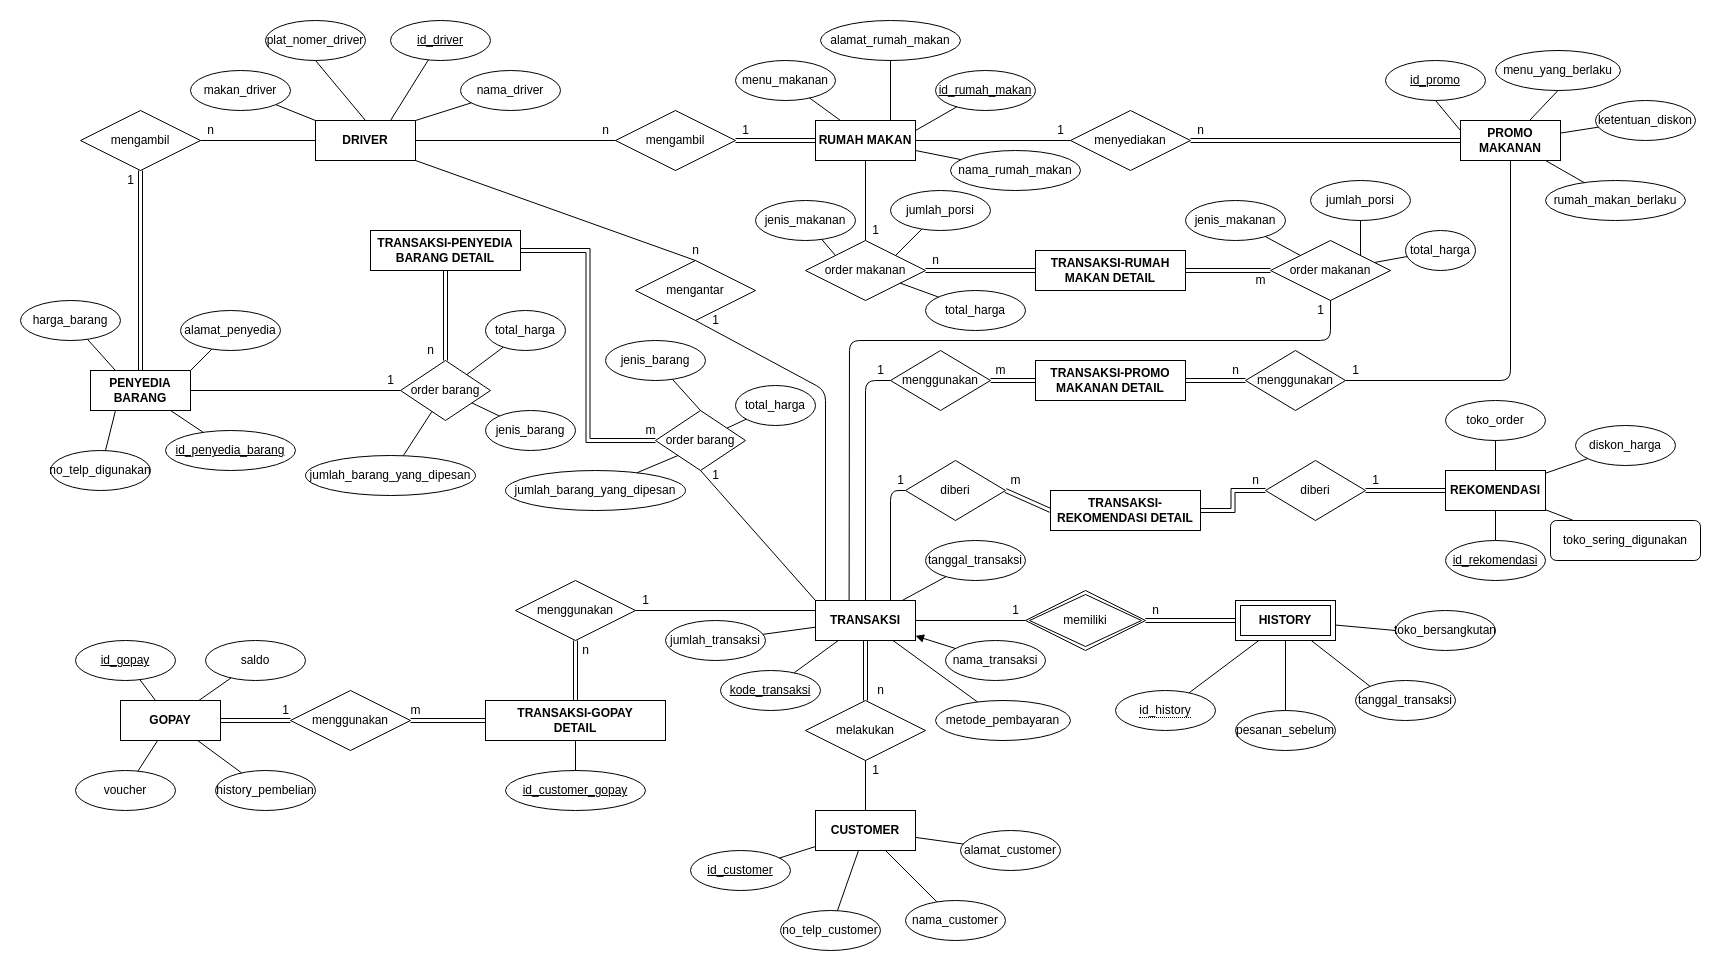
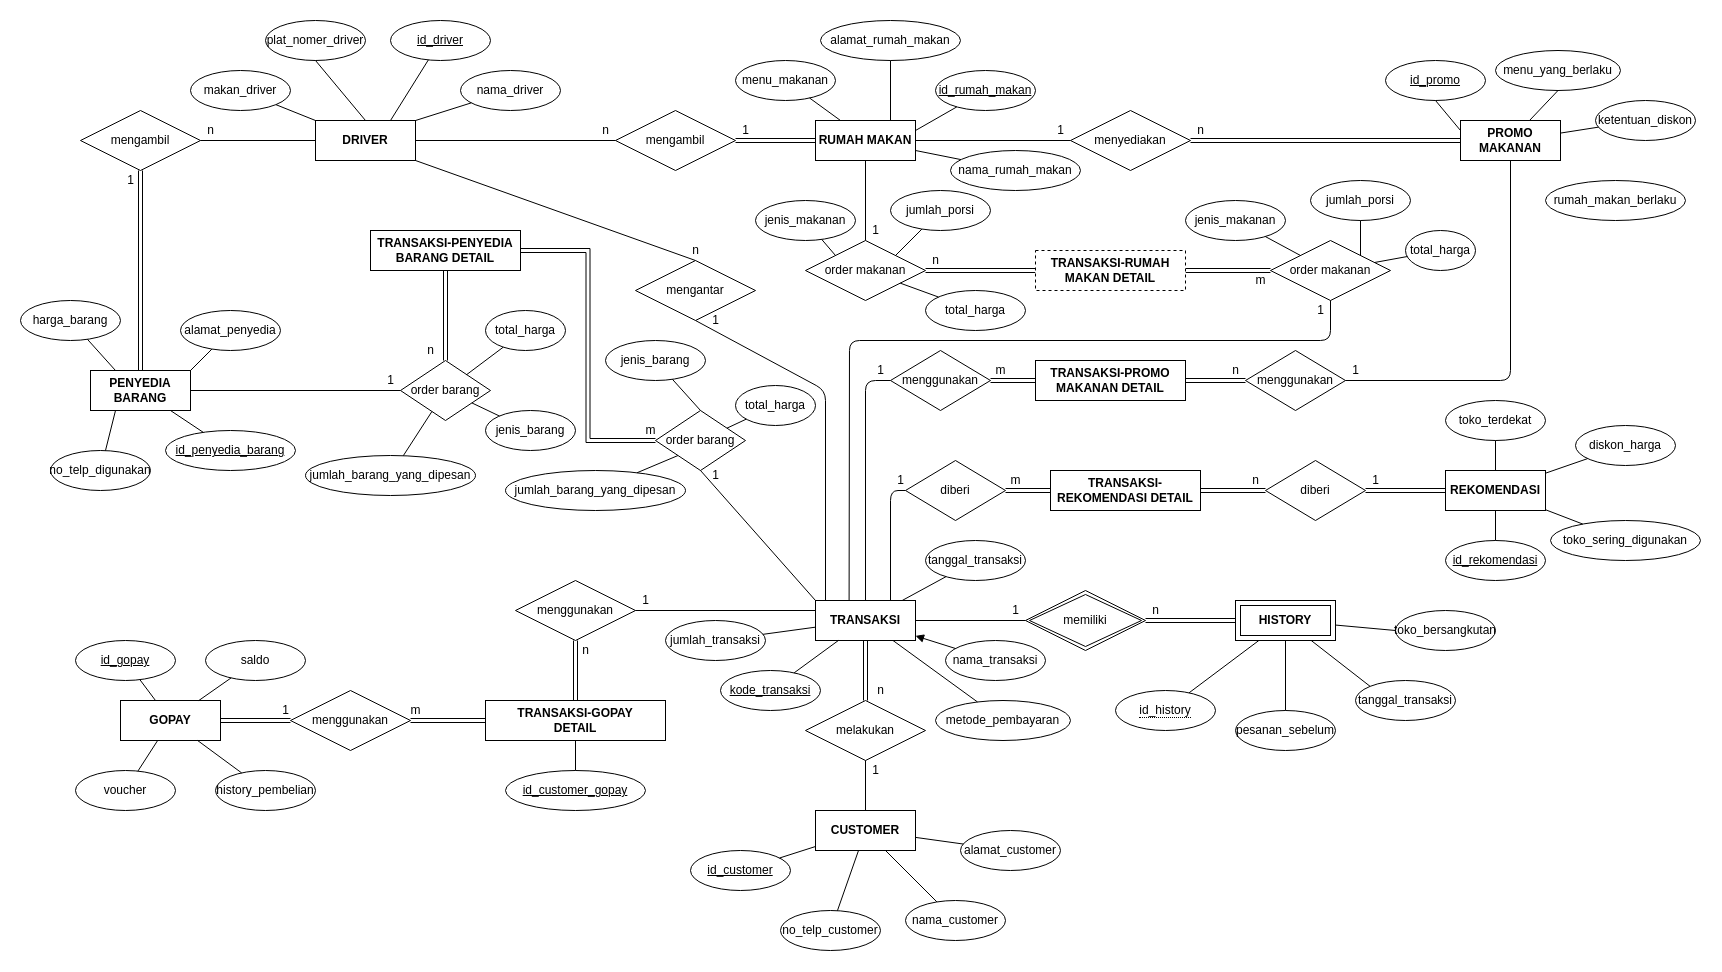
edge "PROMO MAKANAN" -- "rumah_makan_berlaku": removed
node "TRANSAKSI-RUMAH MAKAN DETAIL": style solid -> dashed
node "toko_order": label "toko_order" -> "toko_terdekat"
node "TRANSAKSI-REKOMENDASI DETAIL": moved (1126, 511) -> (1126, 491)
node "toko_sering_digunakan": shape rounded rectangle -> ellipse
